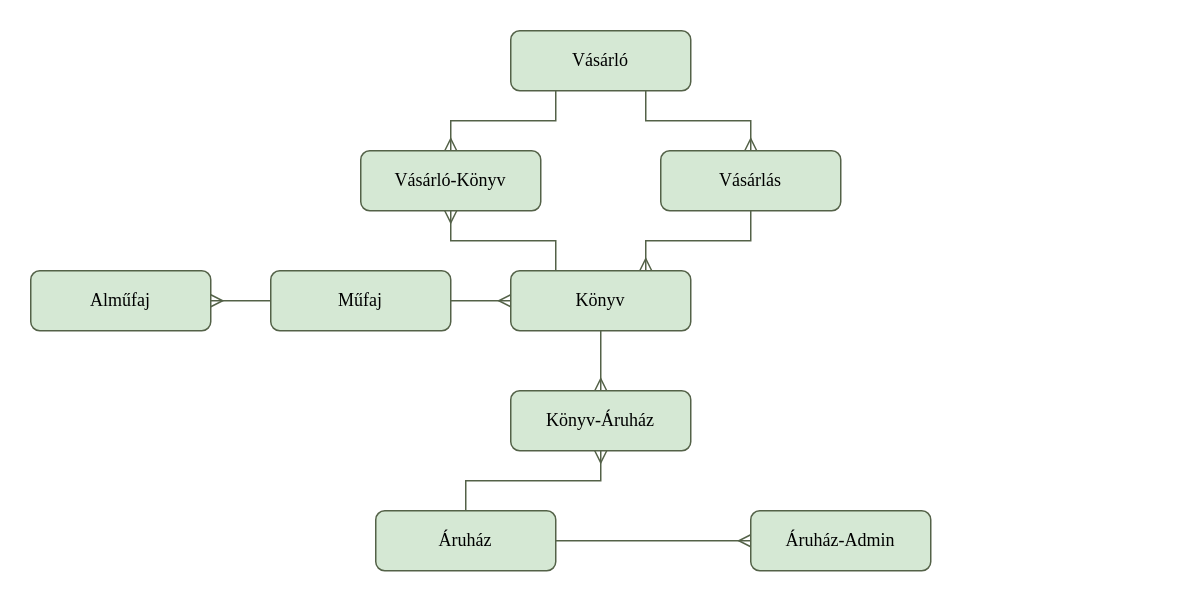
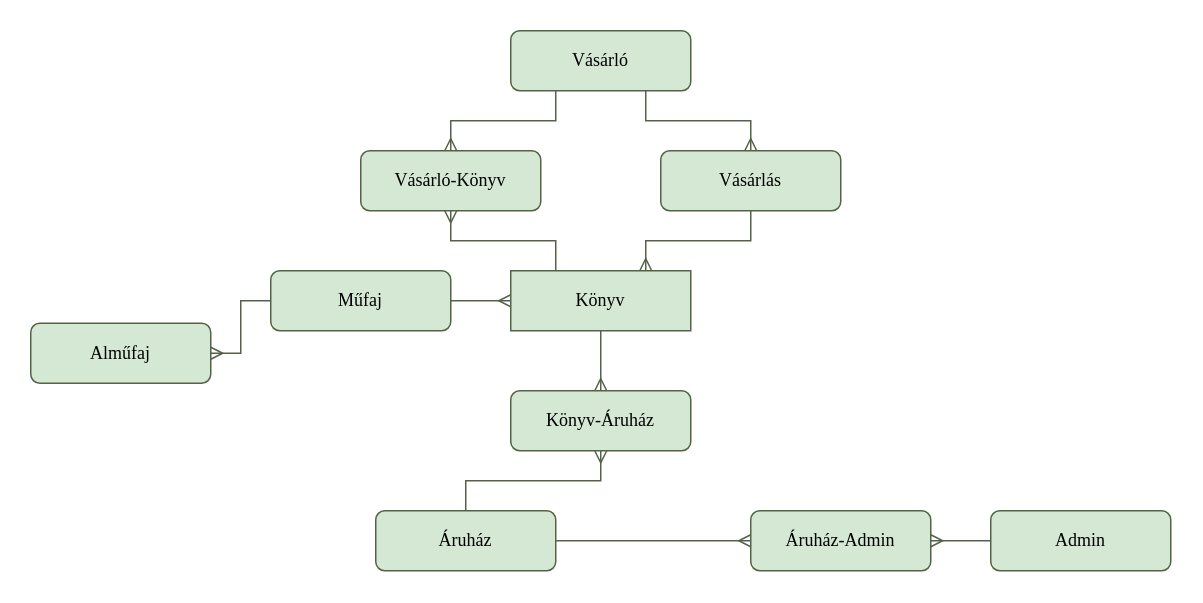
node "Alműfaj": moved (121, 301) -> (121, 353)
node "Könyv": shape rounded rectangle -> rectangle
edge "Admin" -> "Áruház-Admin": added
node "Admin": added
